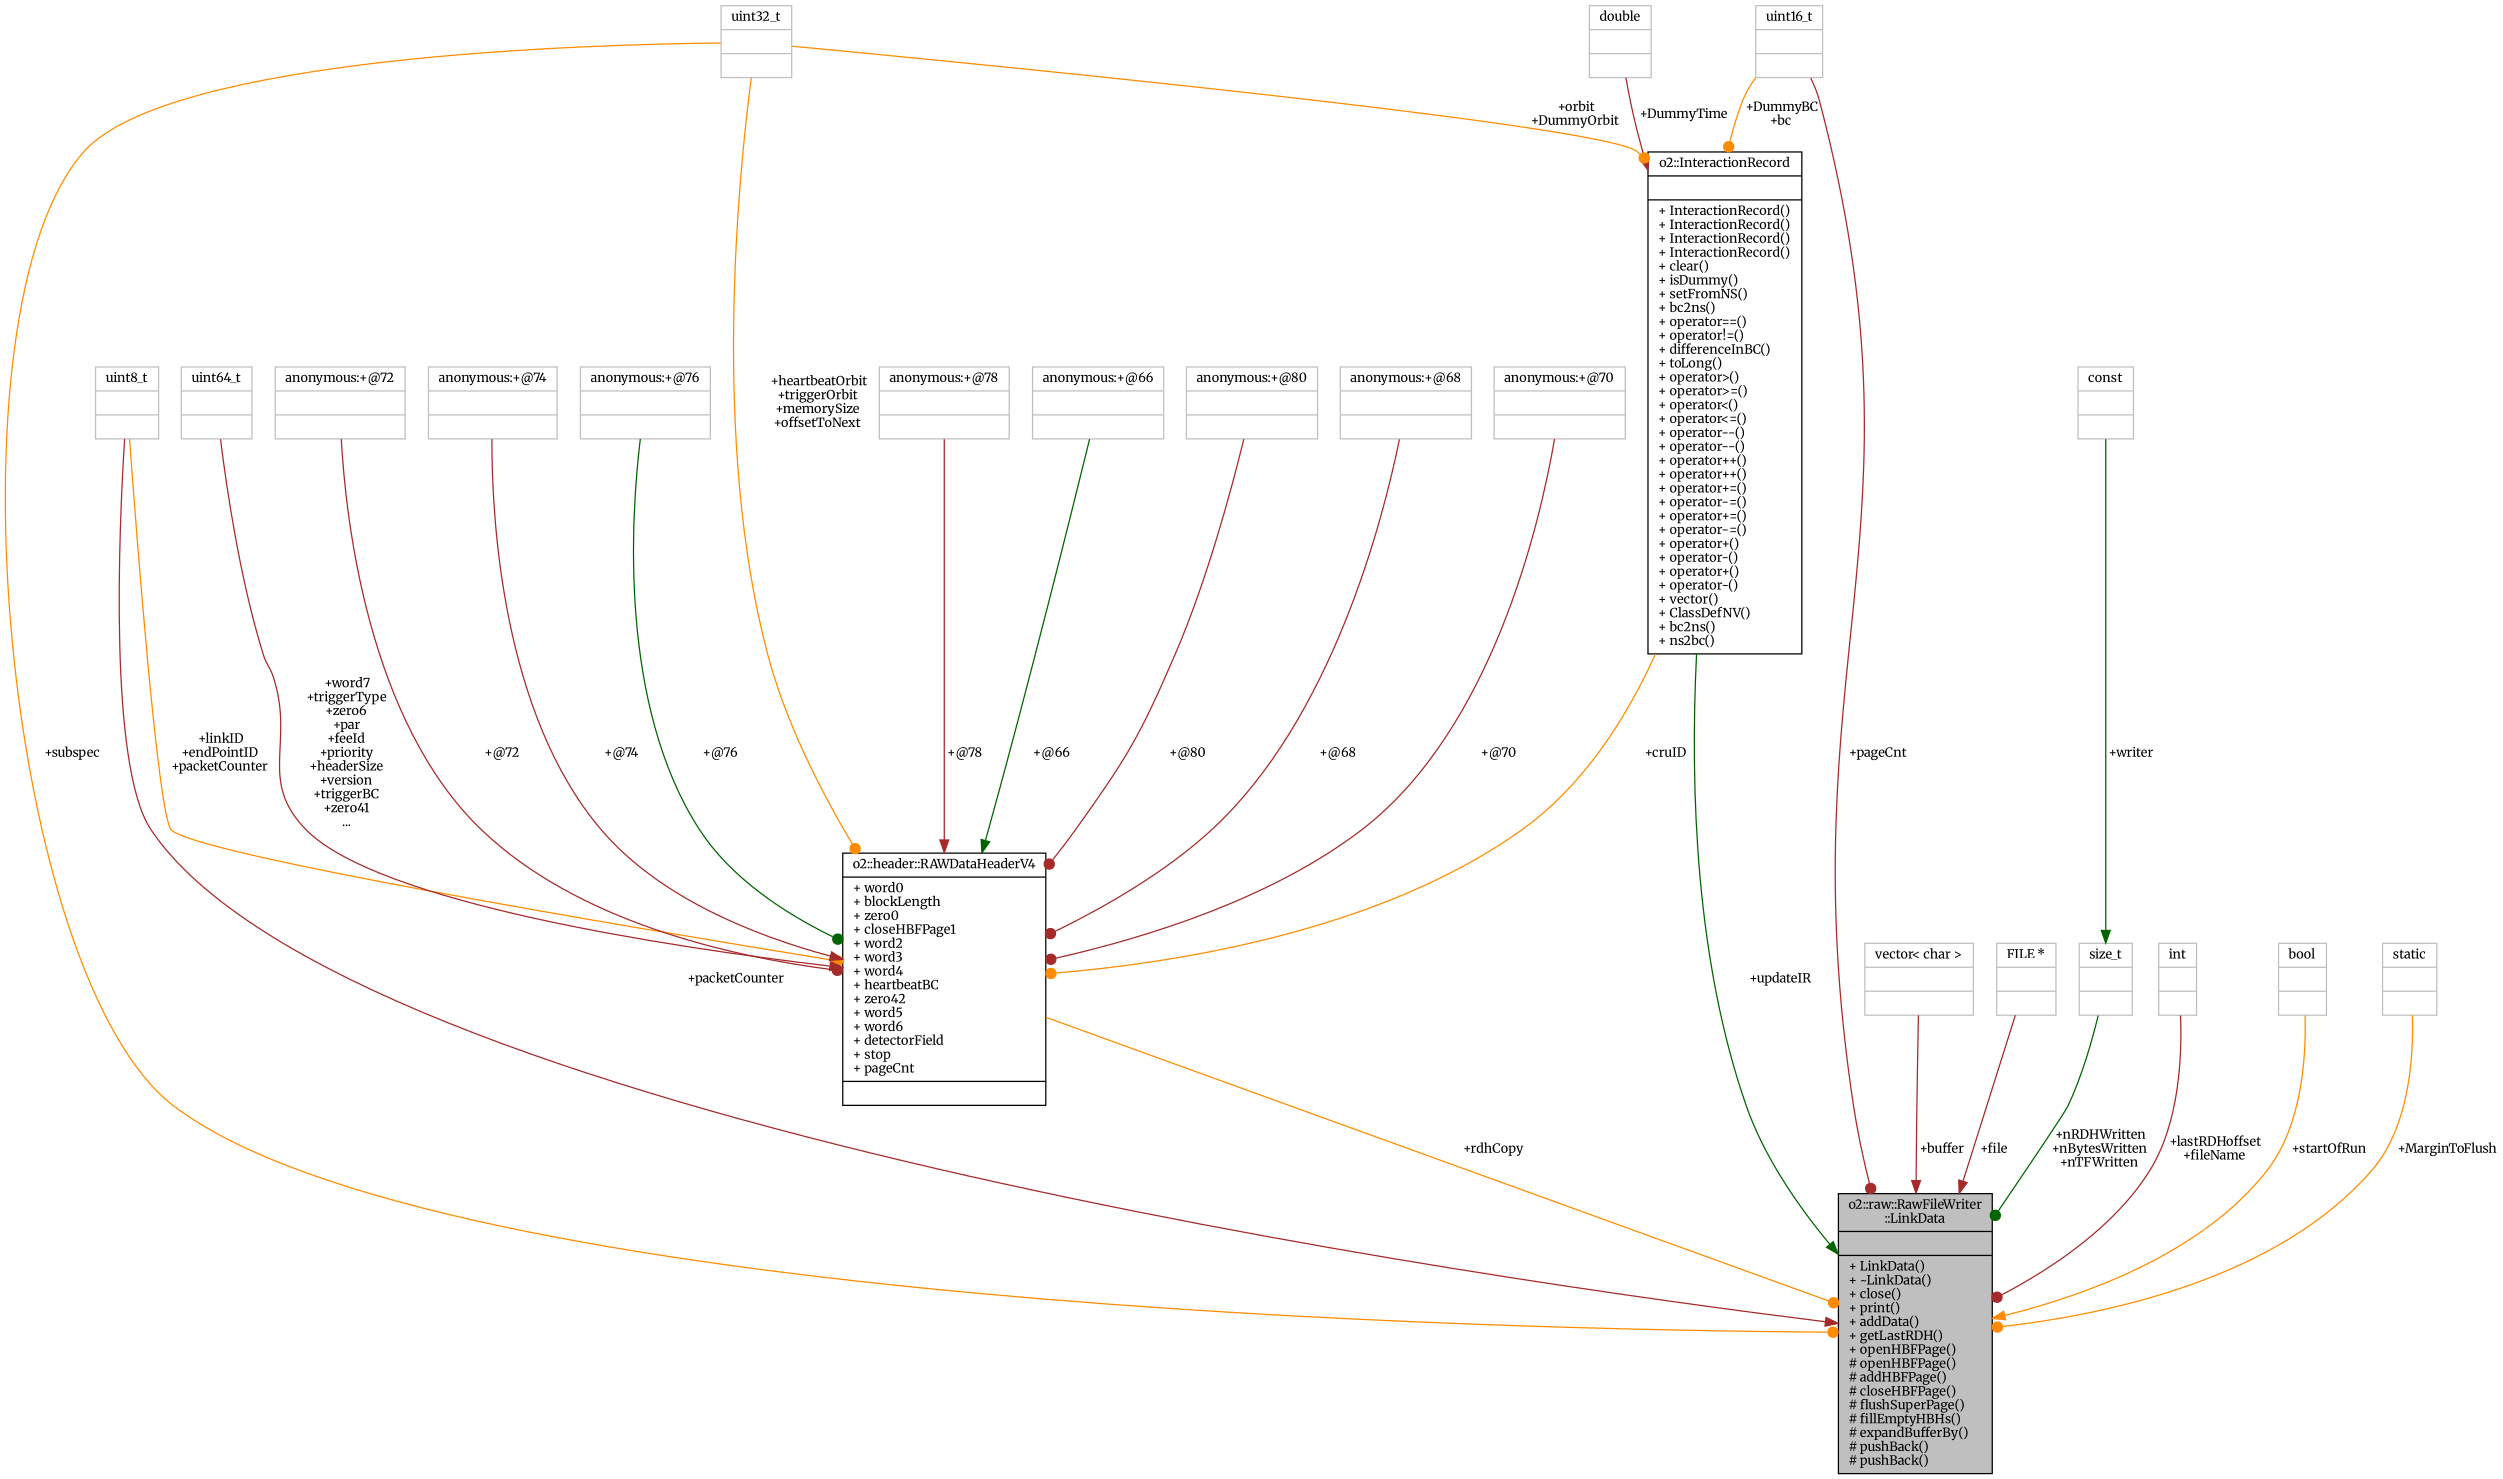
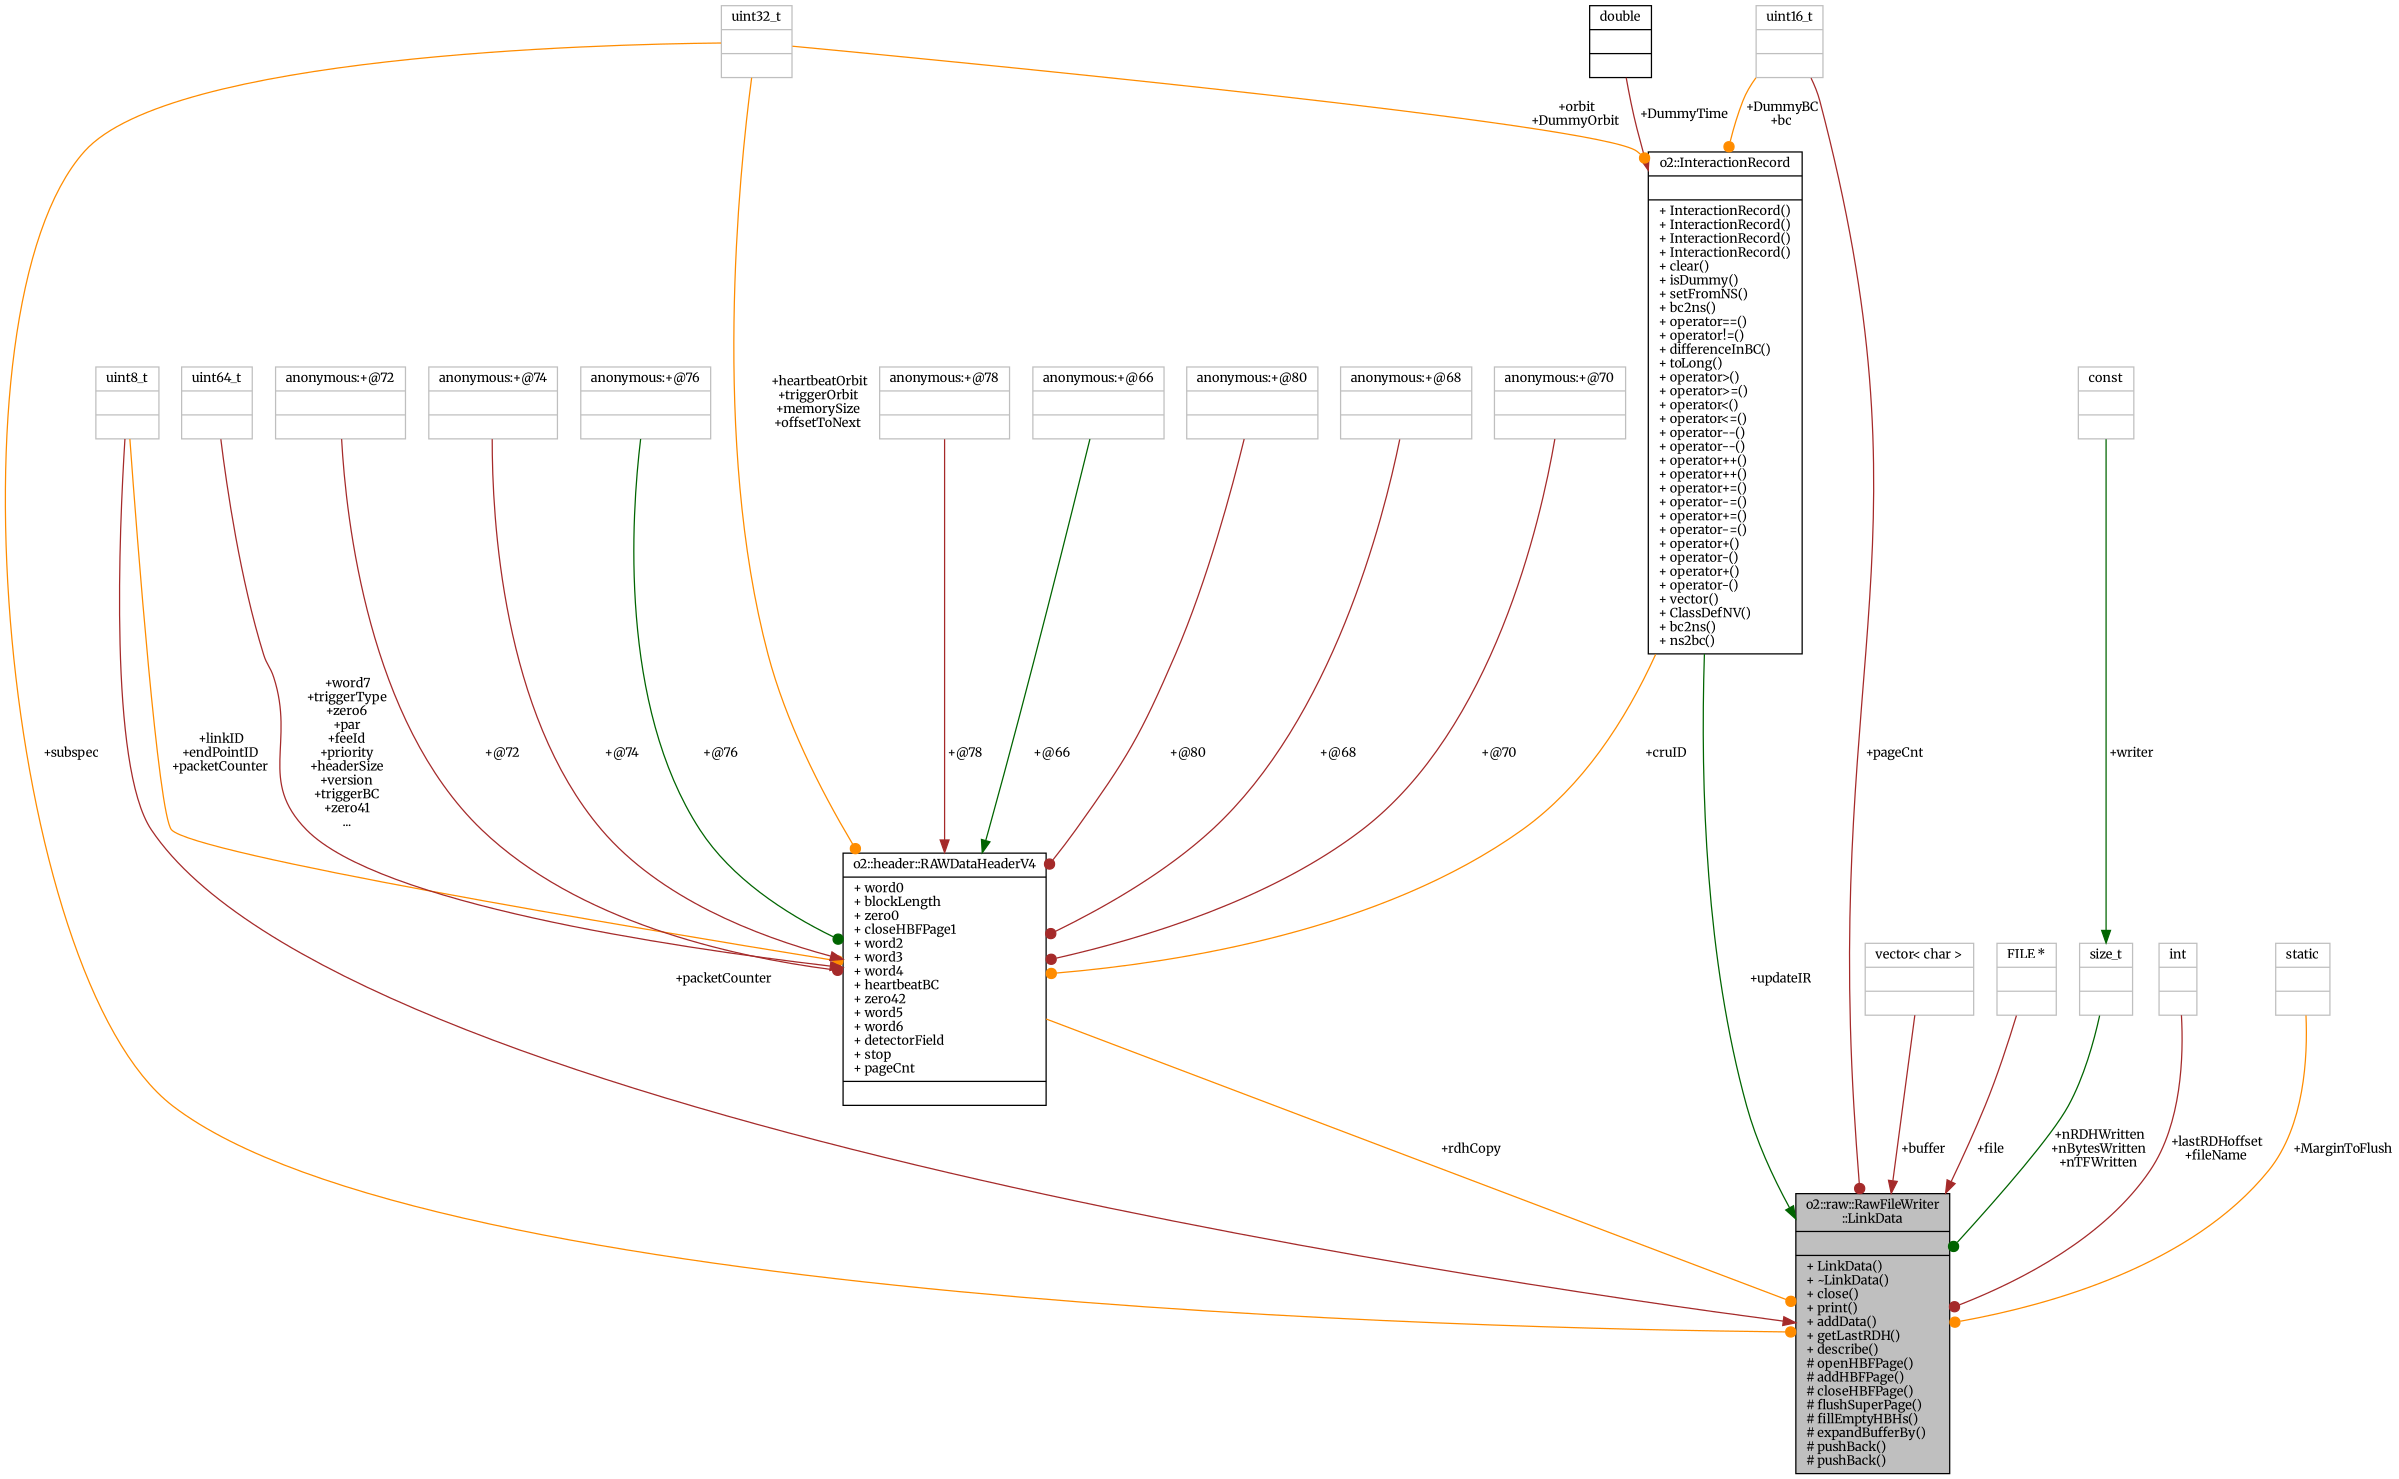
node "double": color grey75 -> black
node "bool": removed
node "o2::raw::RawFileWriter": text "+ openHBFPage()" -> "+ describe()"
